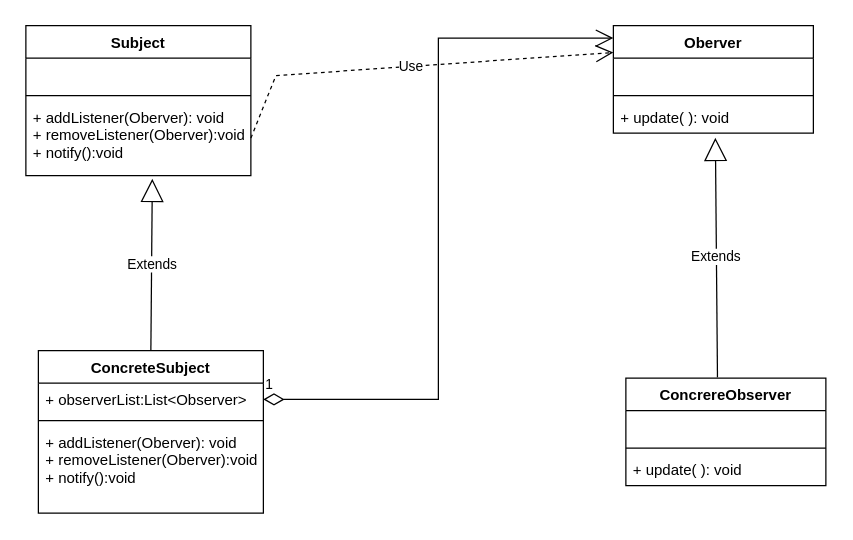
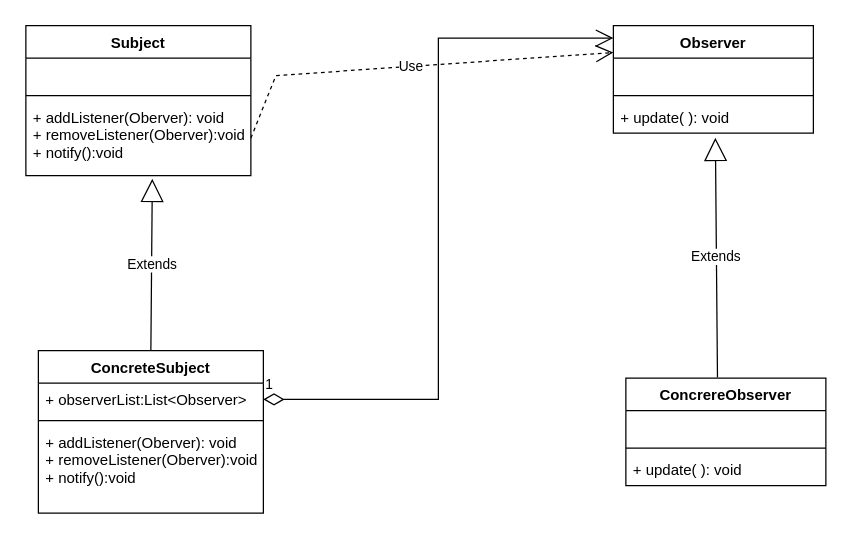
node "Oberver": label "Oberver" -> "Observer"
